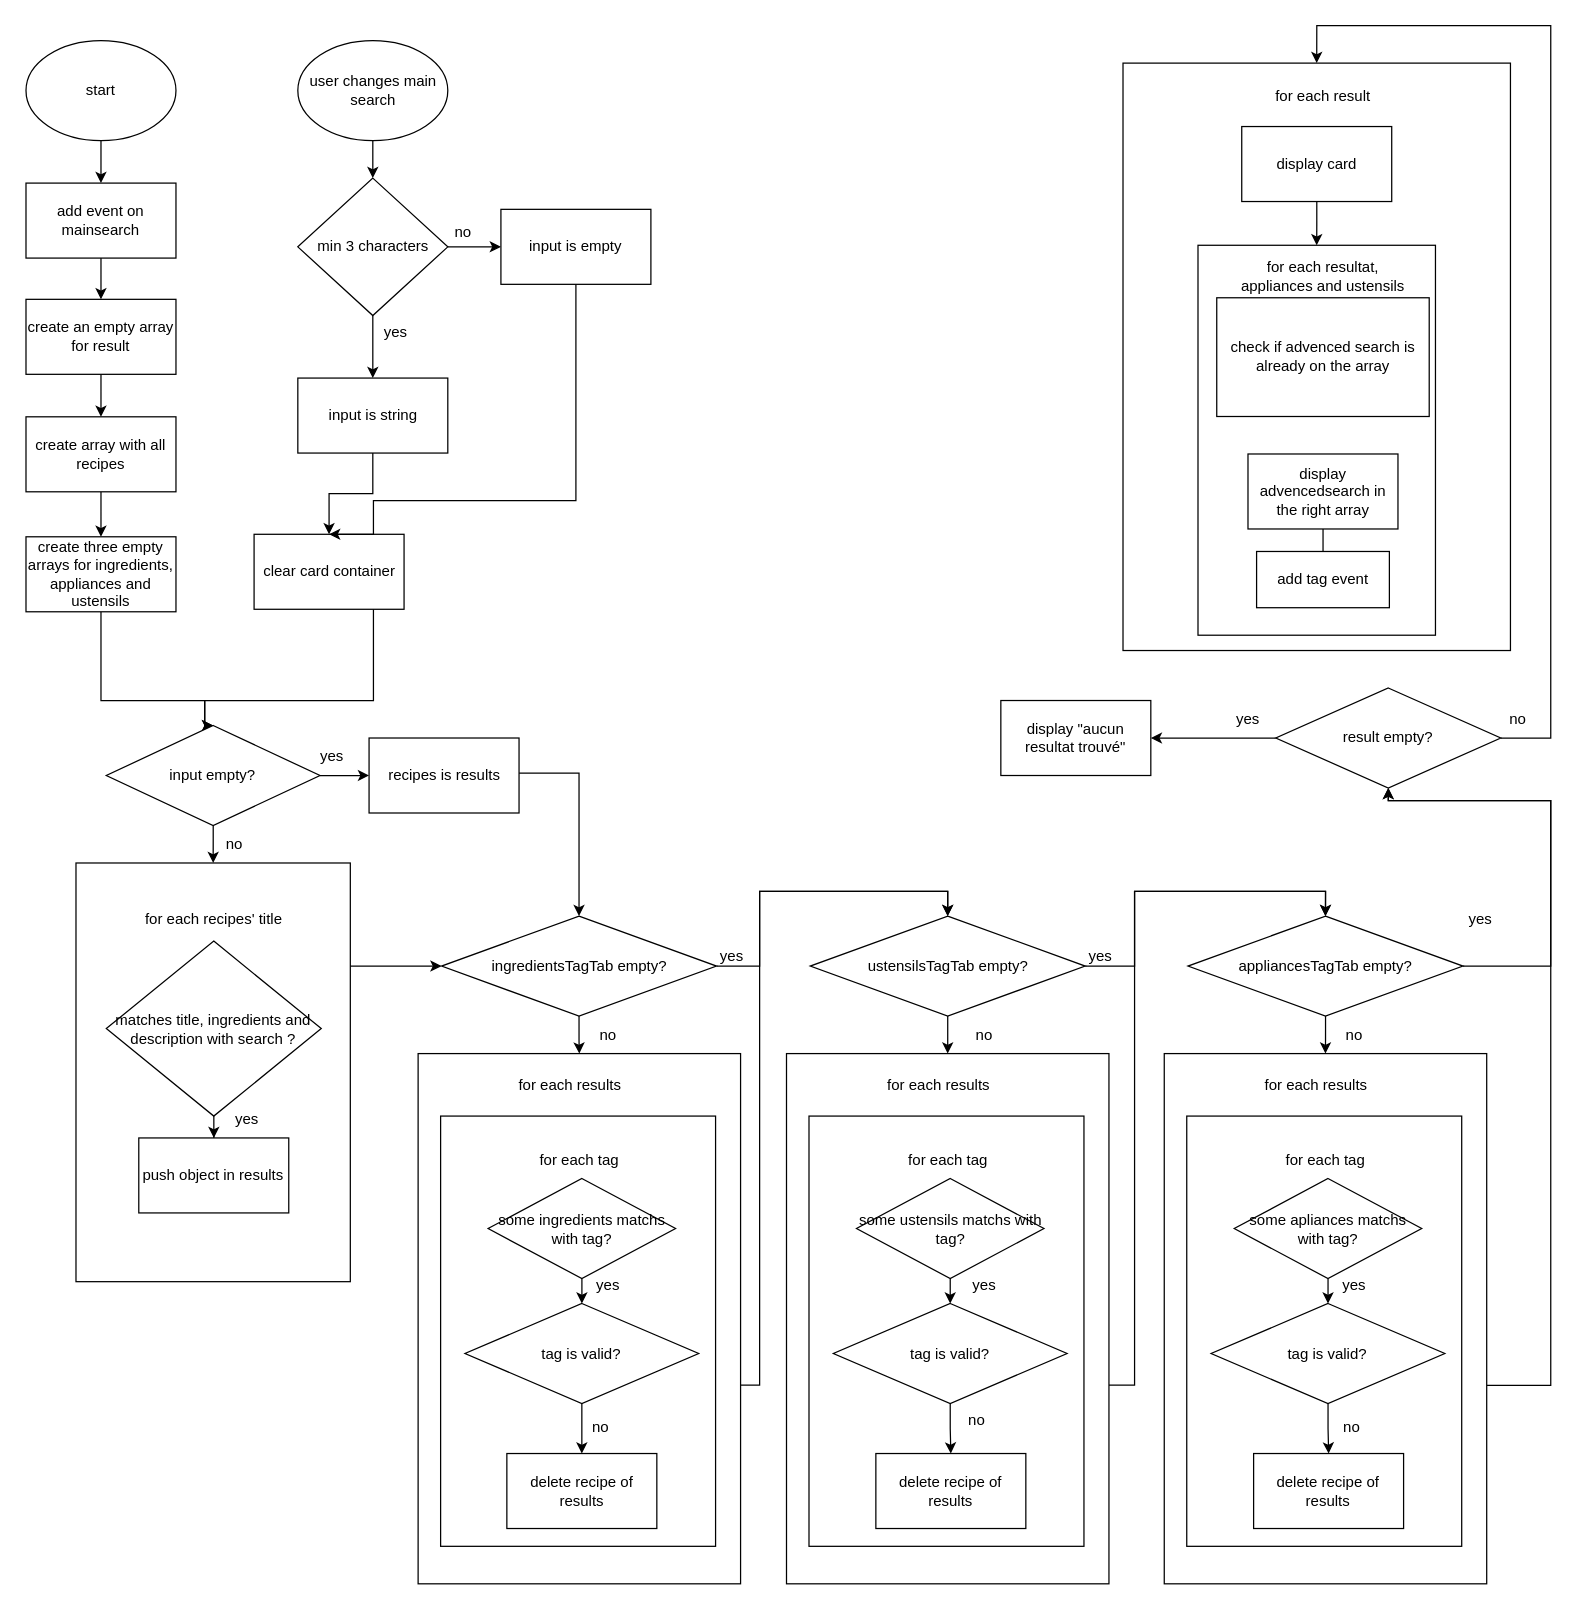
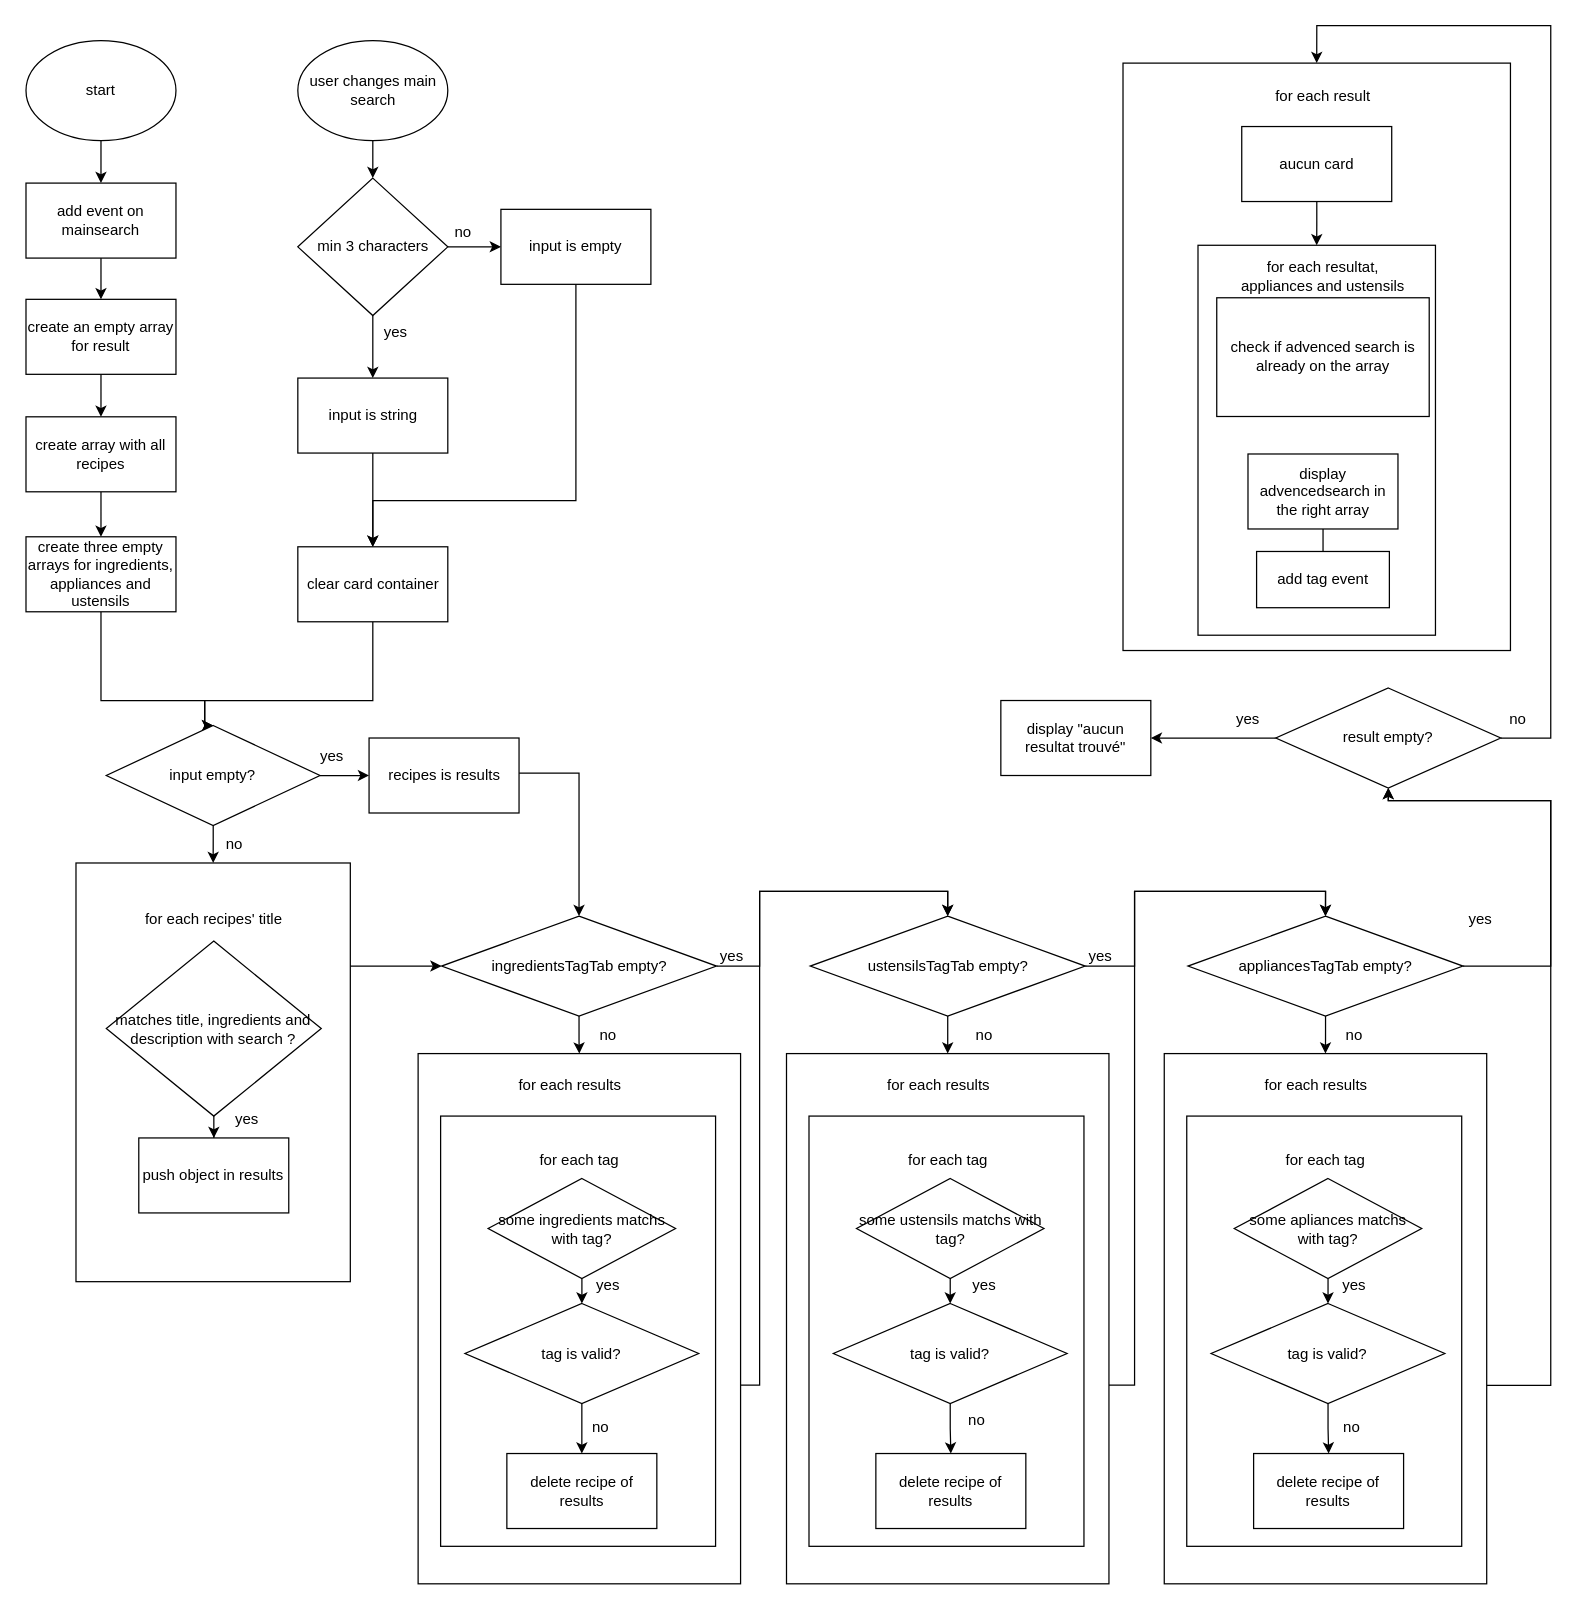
node "display card": label "display card" -> "aucun card"
node "clear card container": moved (329, 572) -> (373, 584)
